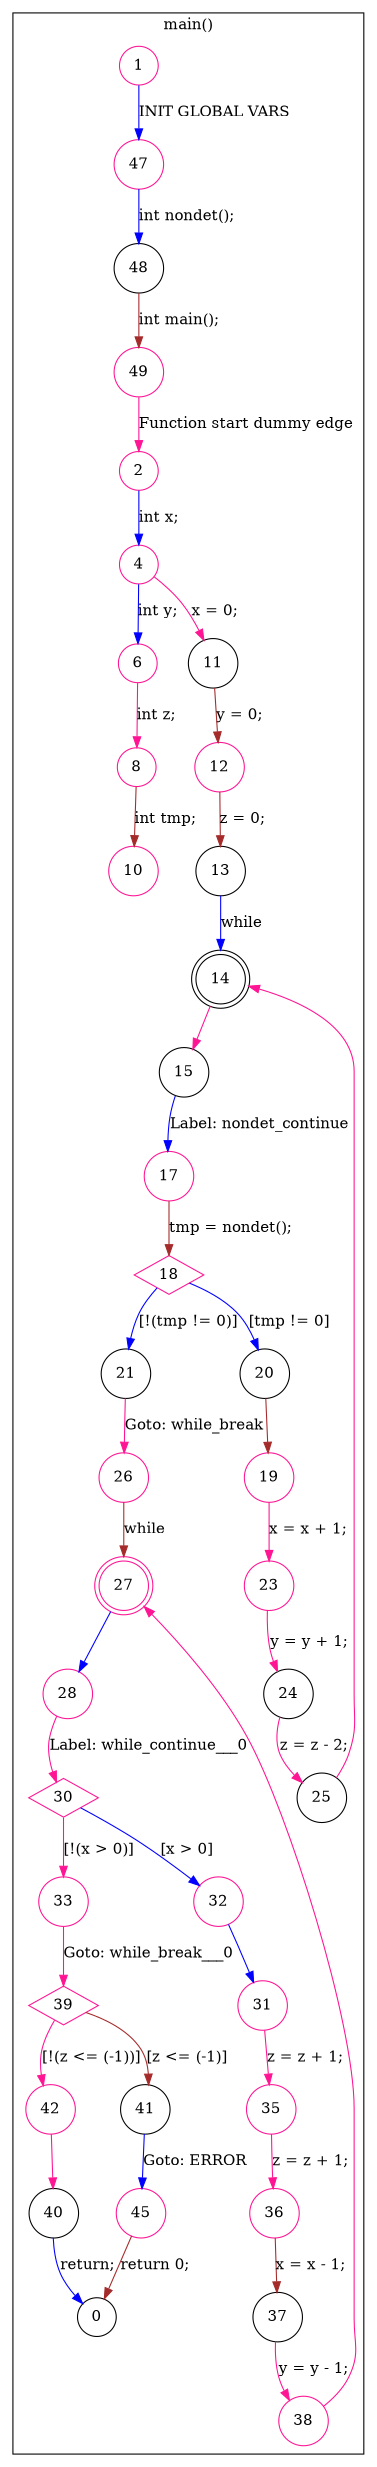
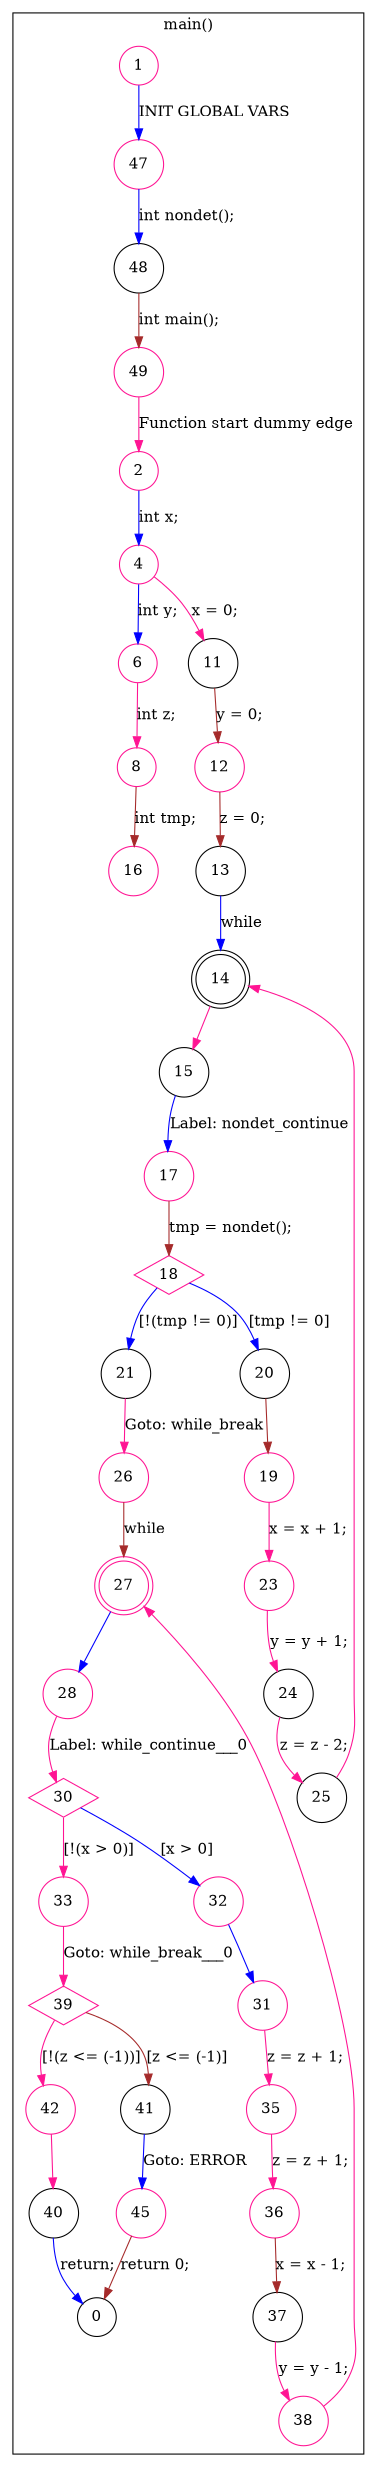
node "10": label "10" -> "16"
